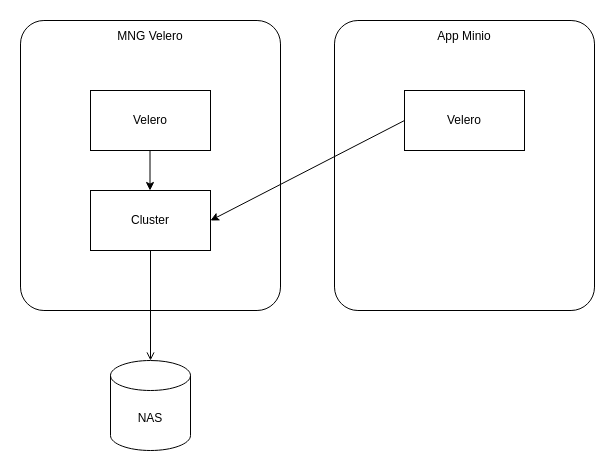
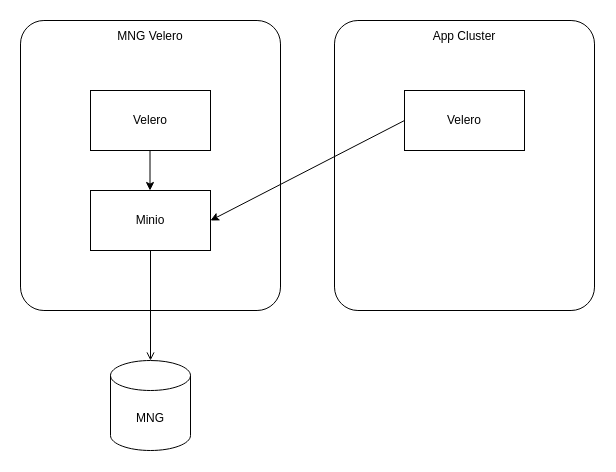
node "App Minio": label "App Minio" -> "App Cluster"
node "Cluster": label "Cluster" -> "Minio"
node "NAS": label "NAS" -> "MNG"
